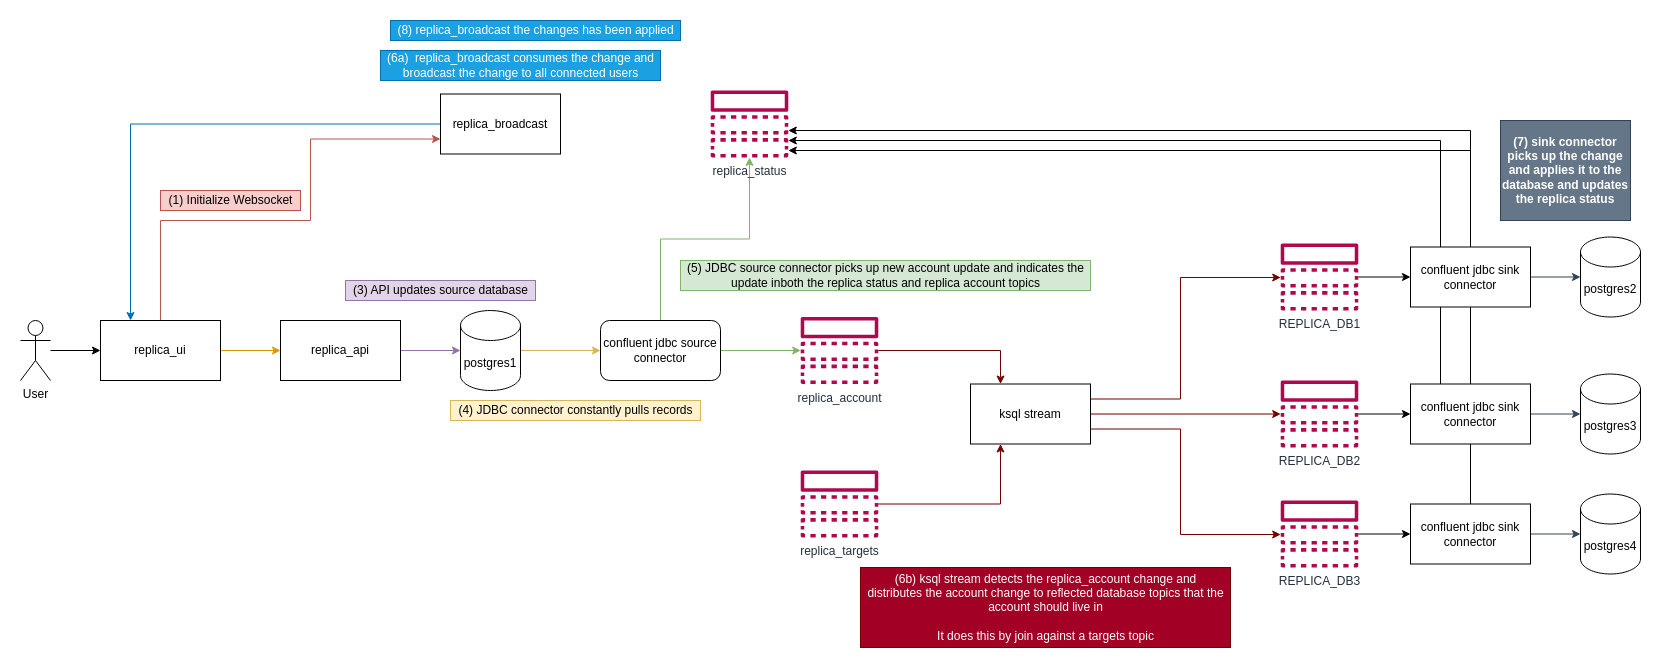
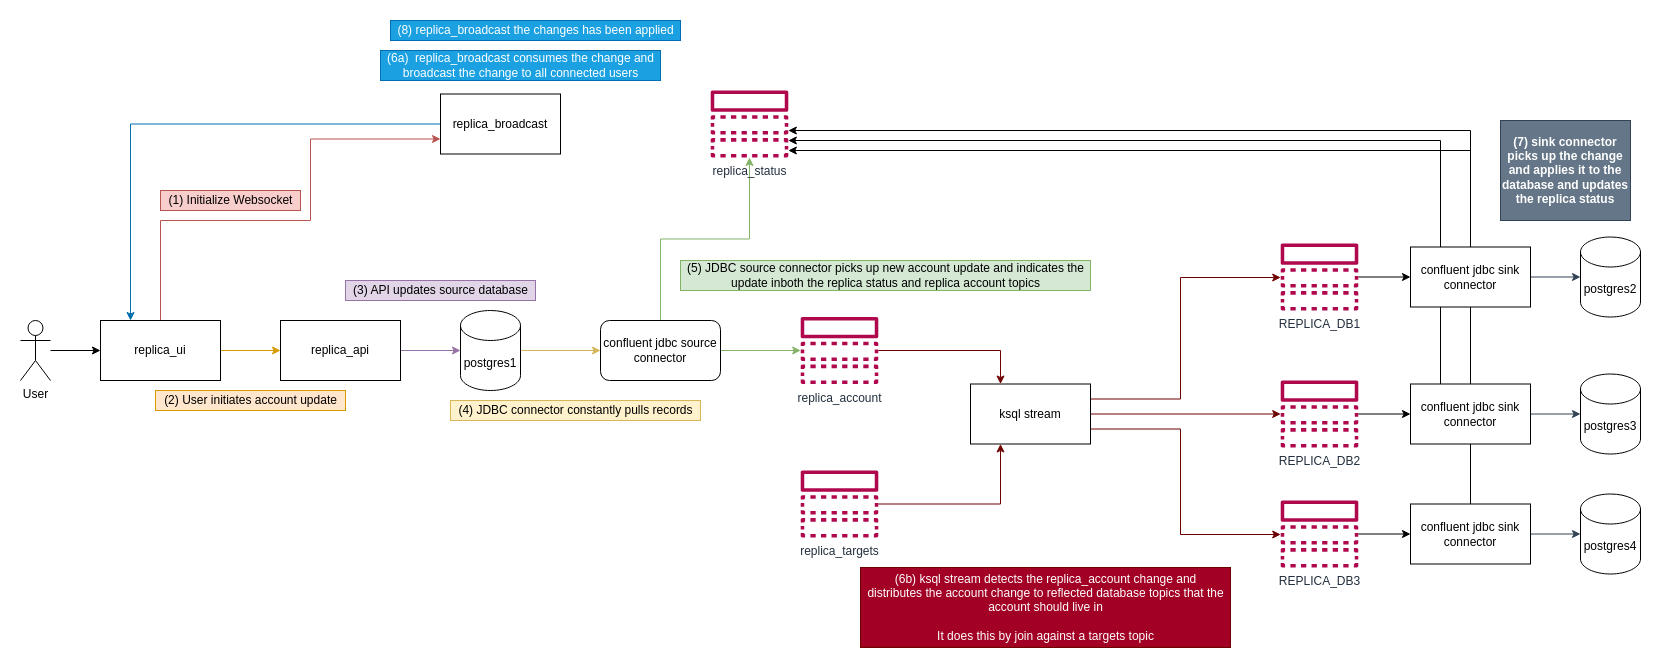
node "(2) User initiates account update": added
